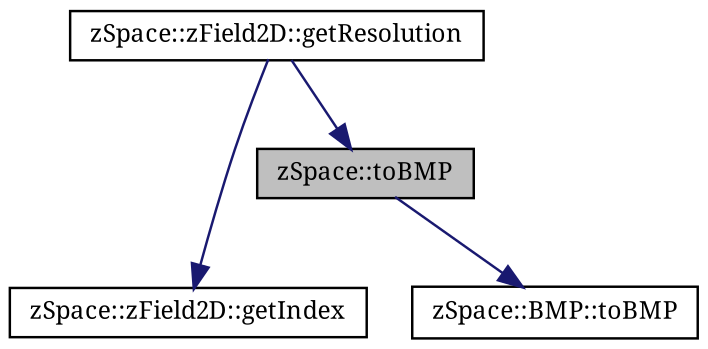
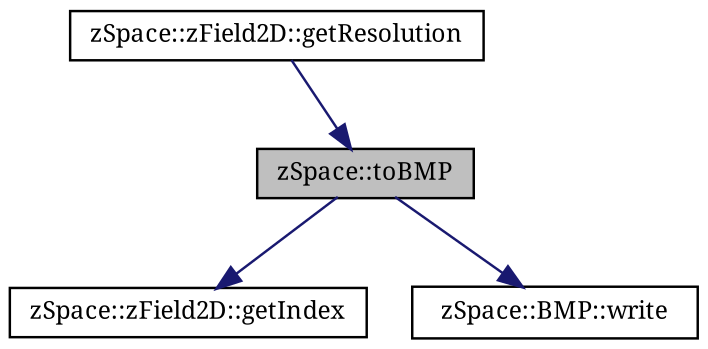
edge "zSpace::zField2D::getResolution" -> "zSpace::zField2D::getIndex": now "zSpace::toBMP" -> "zSpace::zField2D::getIndex"
node "zSpace::BMP::toBMP": label "zSpace::BMP::toBMP" -> "zSpace::BMP::write"
